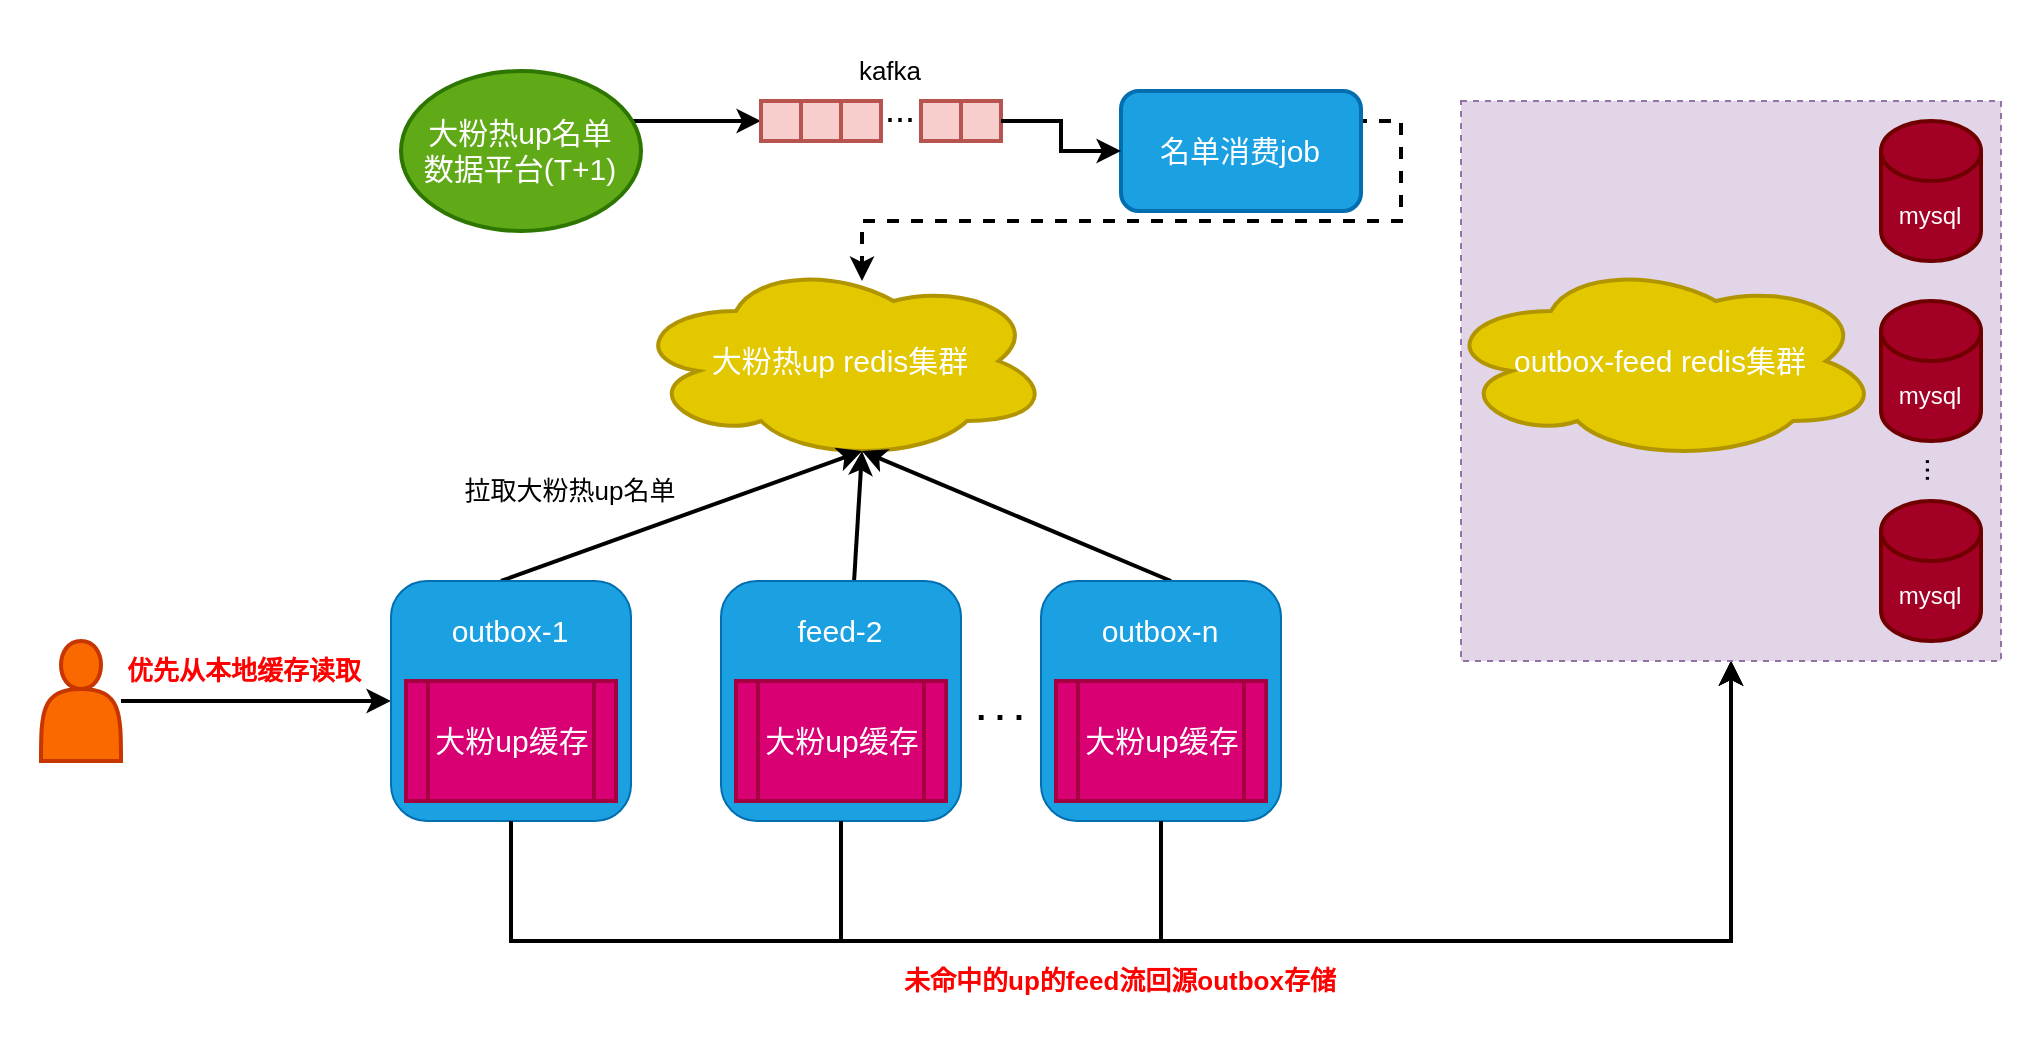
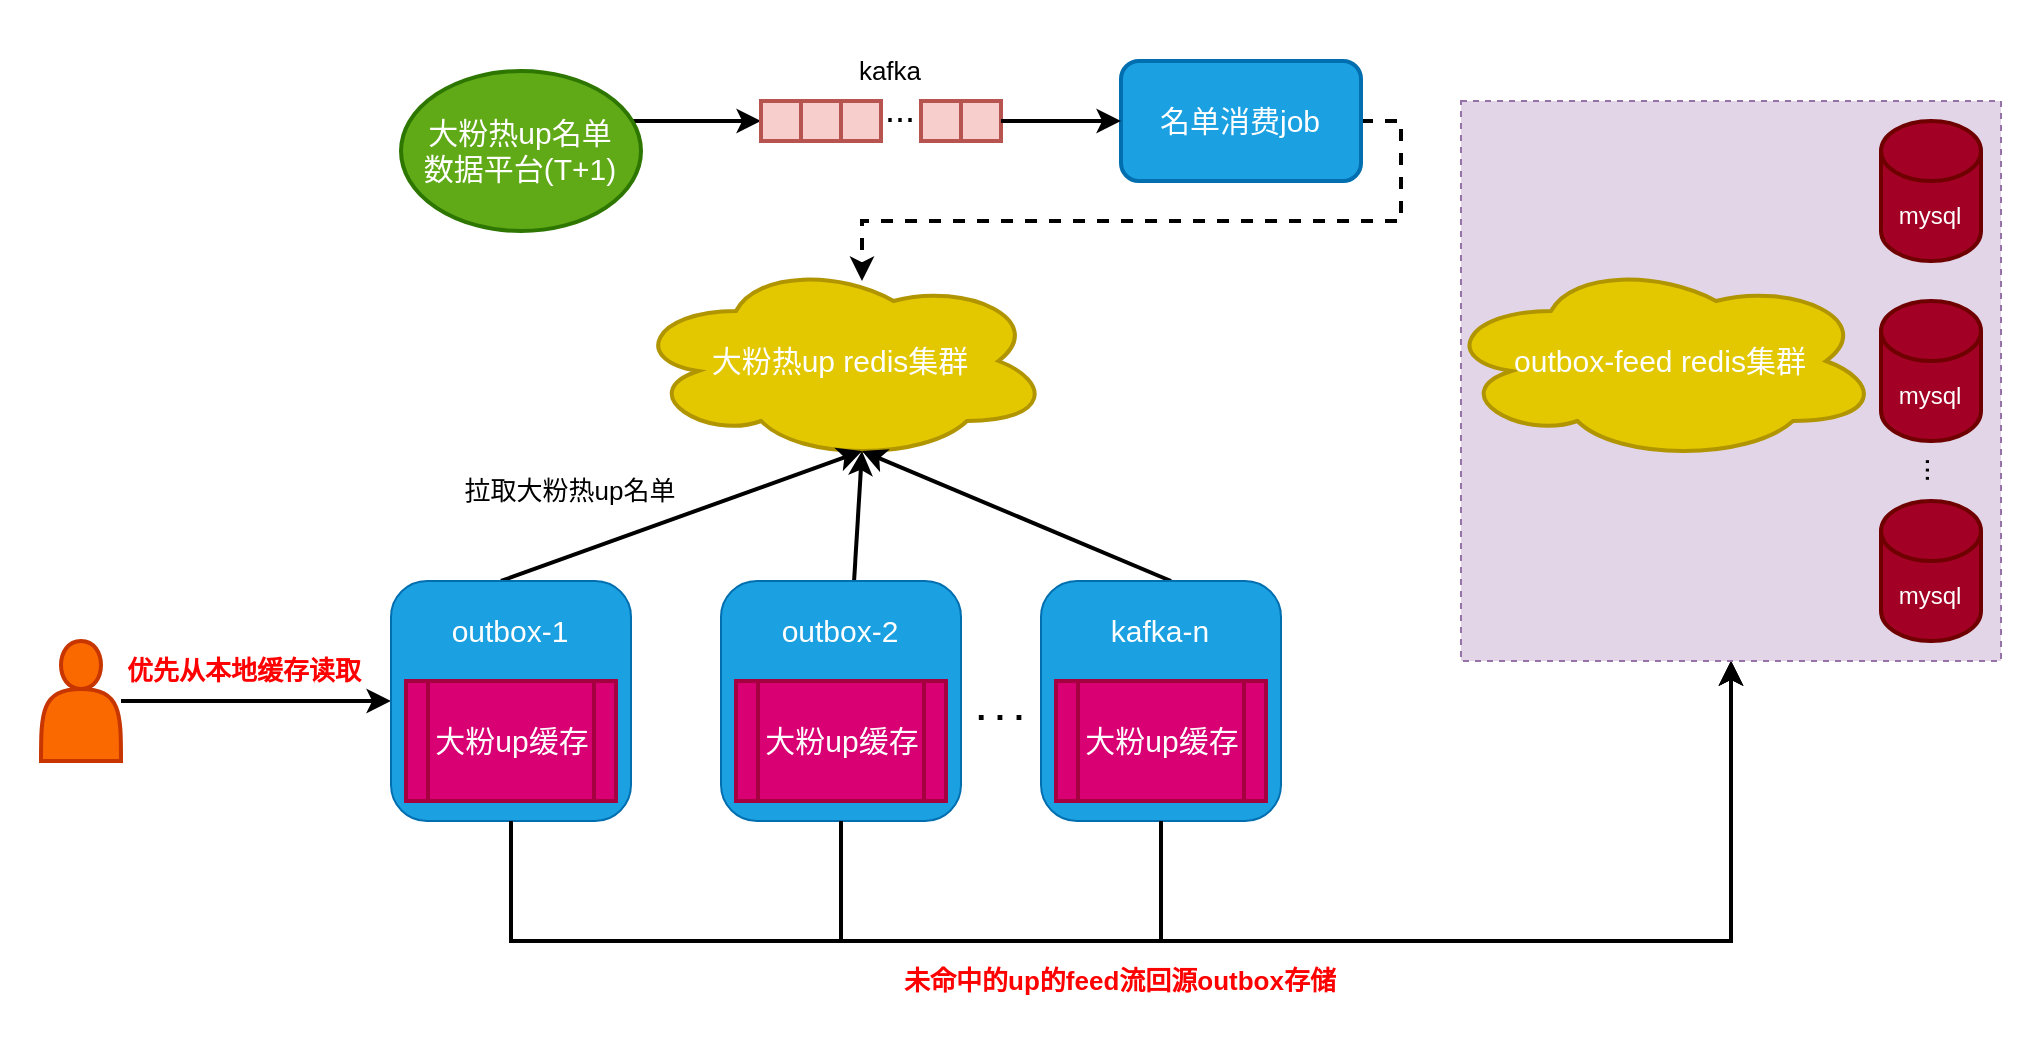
node "名单消费job": moved (1241, 151) -> (1241, 121)
node "feed-2": label "feed-2" -> "outbox-2"
node "outbox-n": label "outbox-n" -> "kafka-n"
